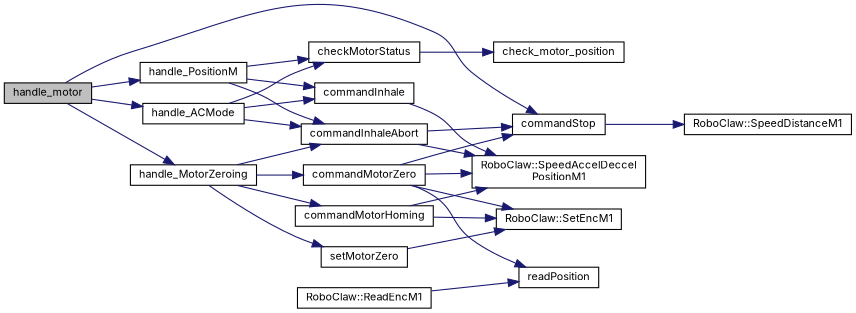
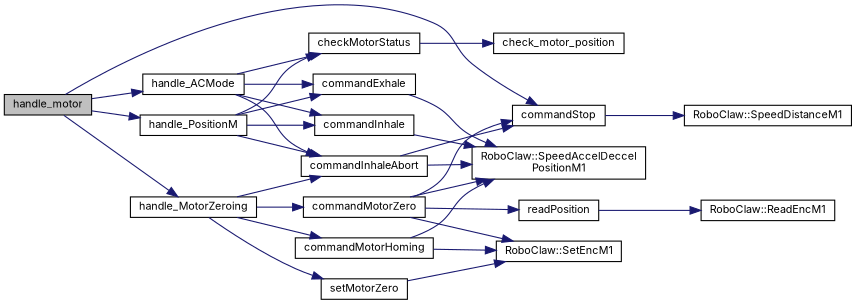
node "commandExhale": added
edge "RoboClaw::ReadEncM1" -> "readPosition": reversed
